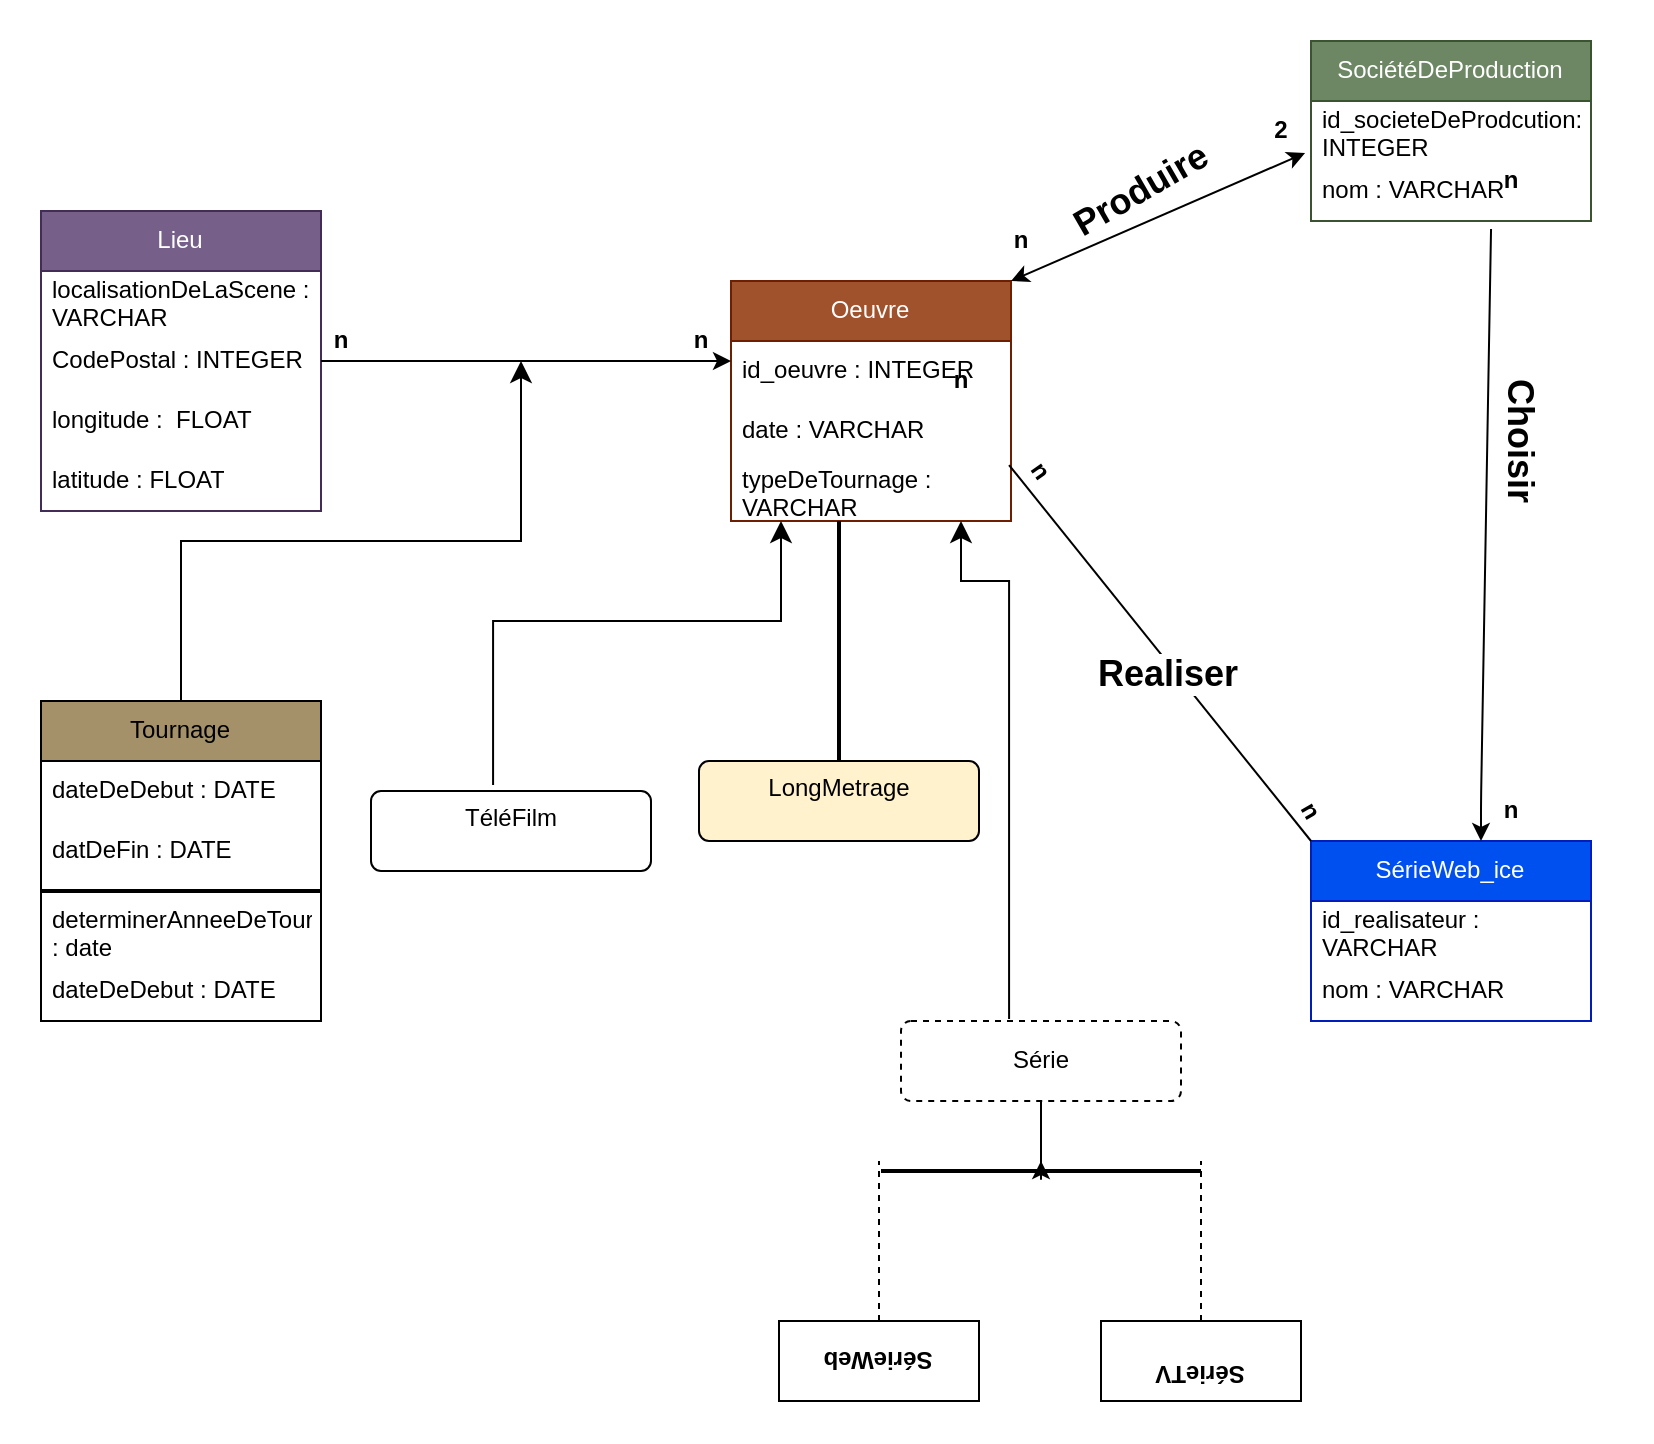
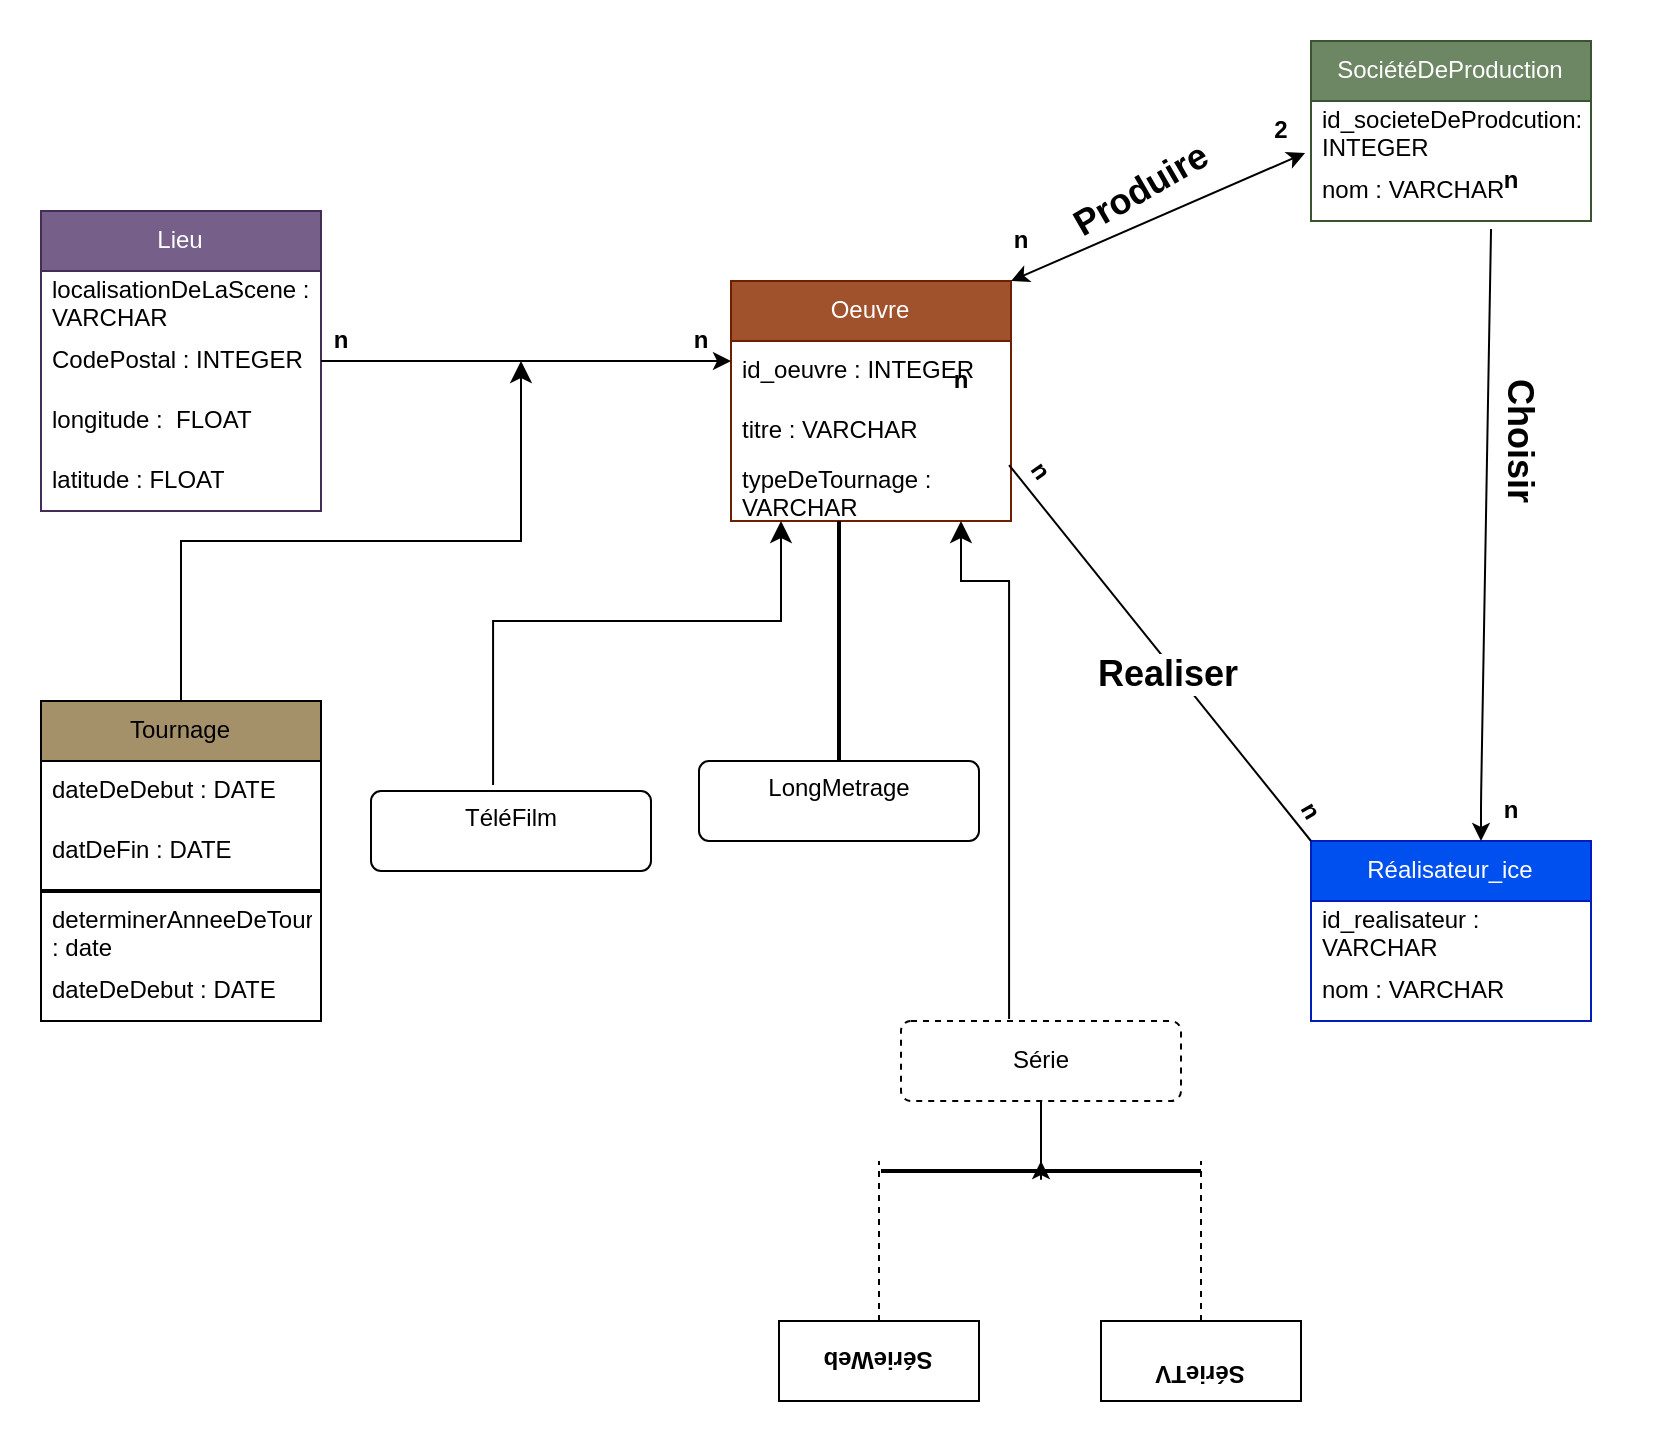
node "date : VARCHAR": label "date : VARCHAR" -> "titre : VARCHAR"
node "LongMetrage": fillcolor #fff2cc -> #ffffff
node "SérieWeb_ice": label "SérieWeb_ice" -> "Réalisateur_ice"
